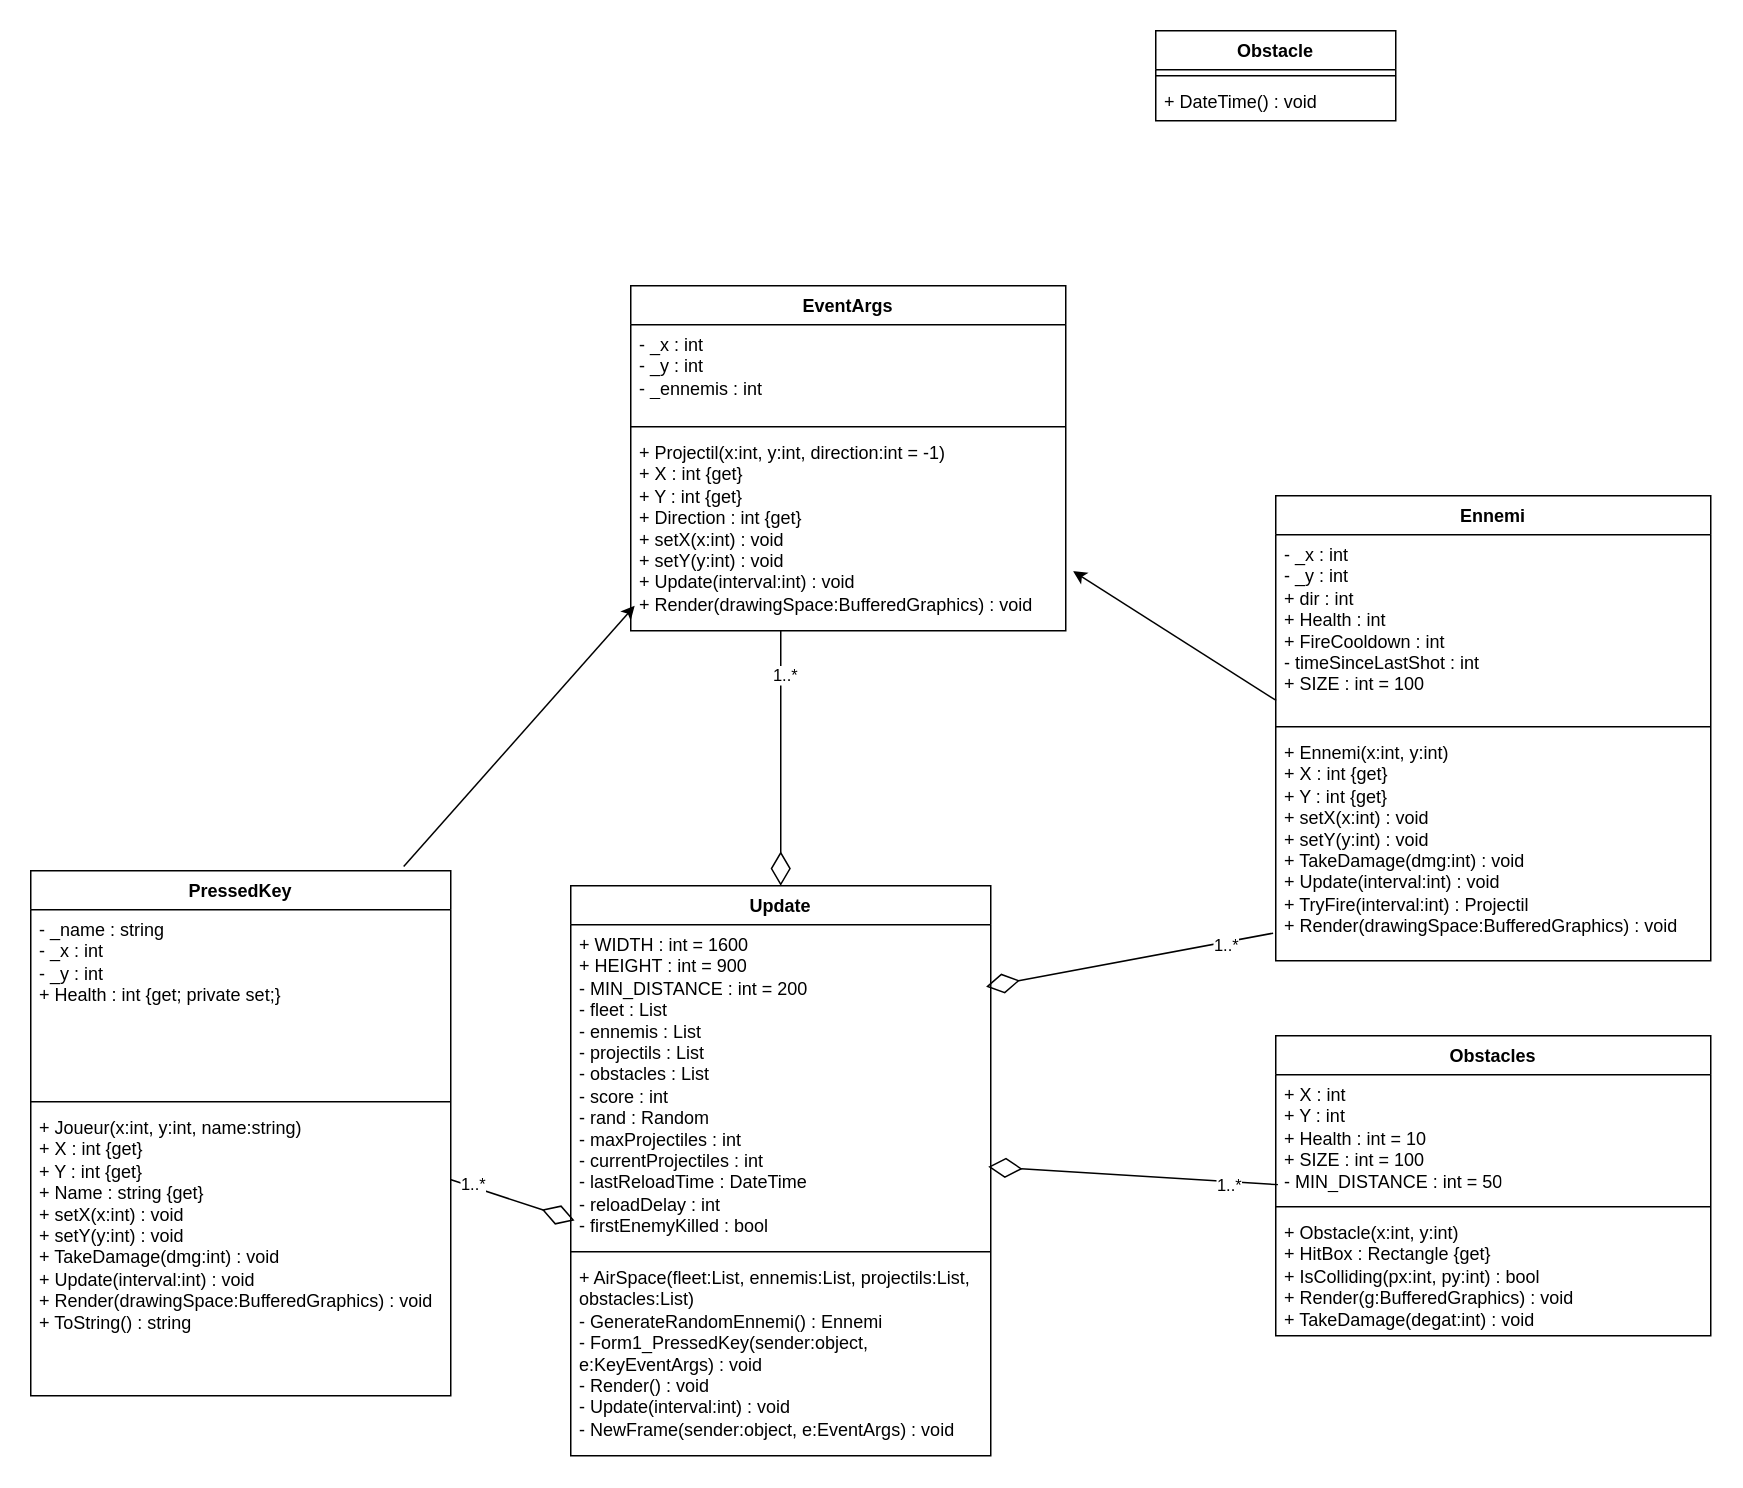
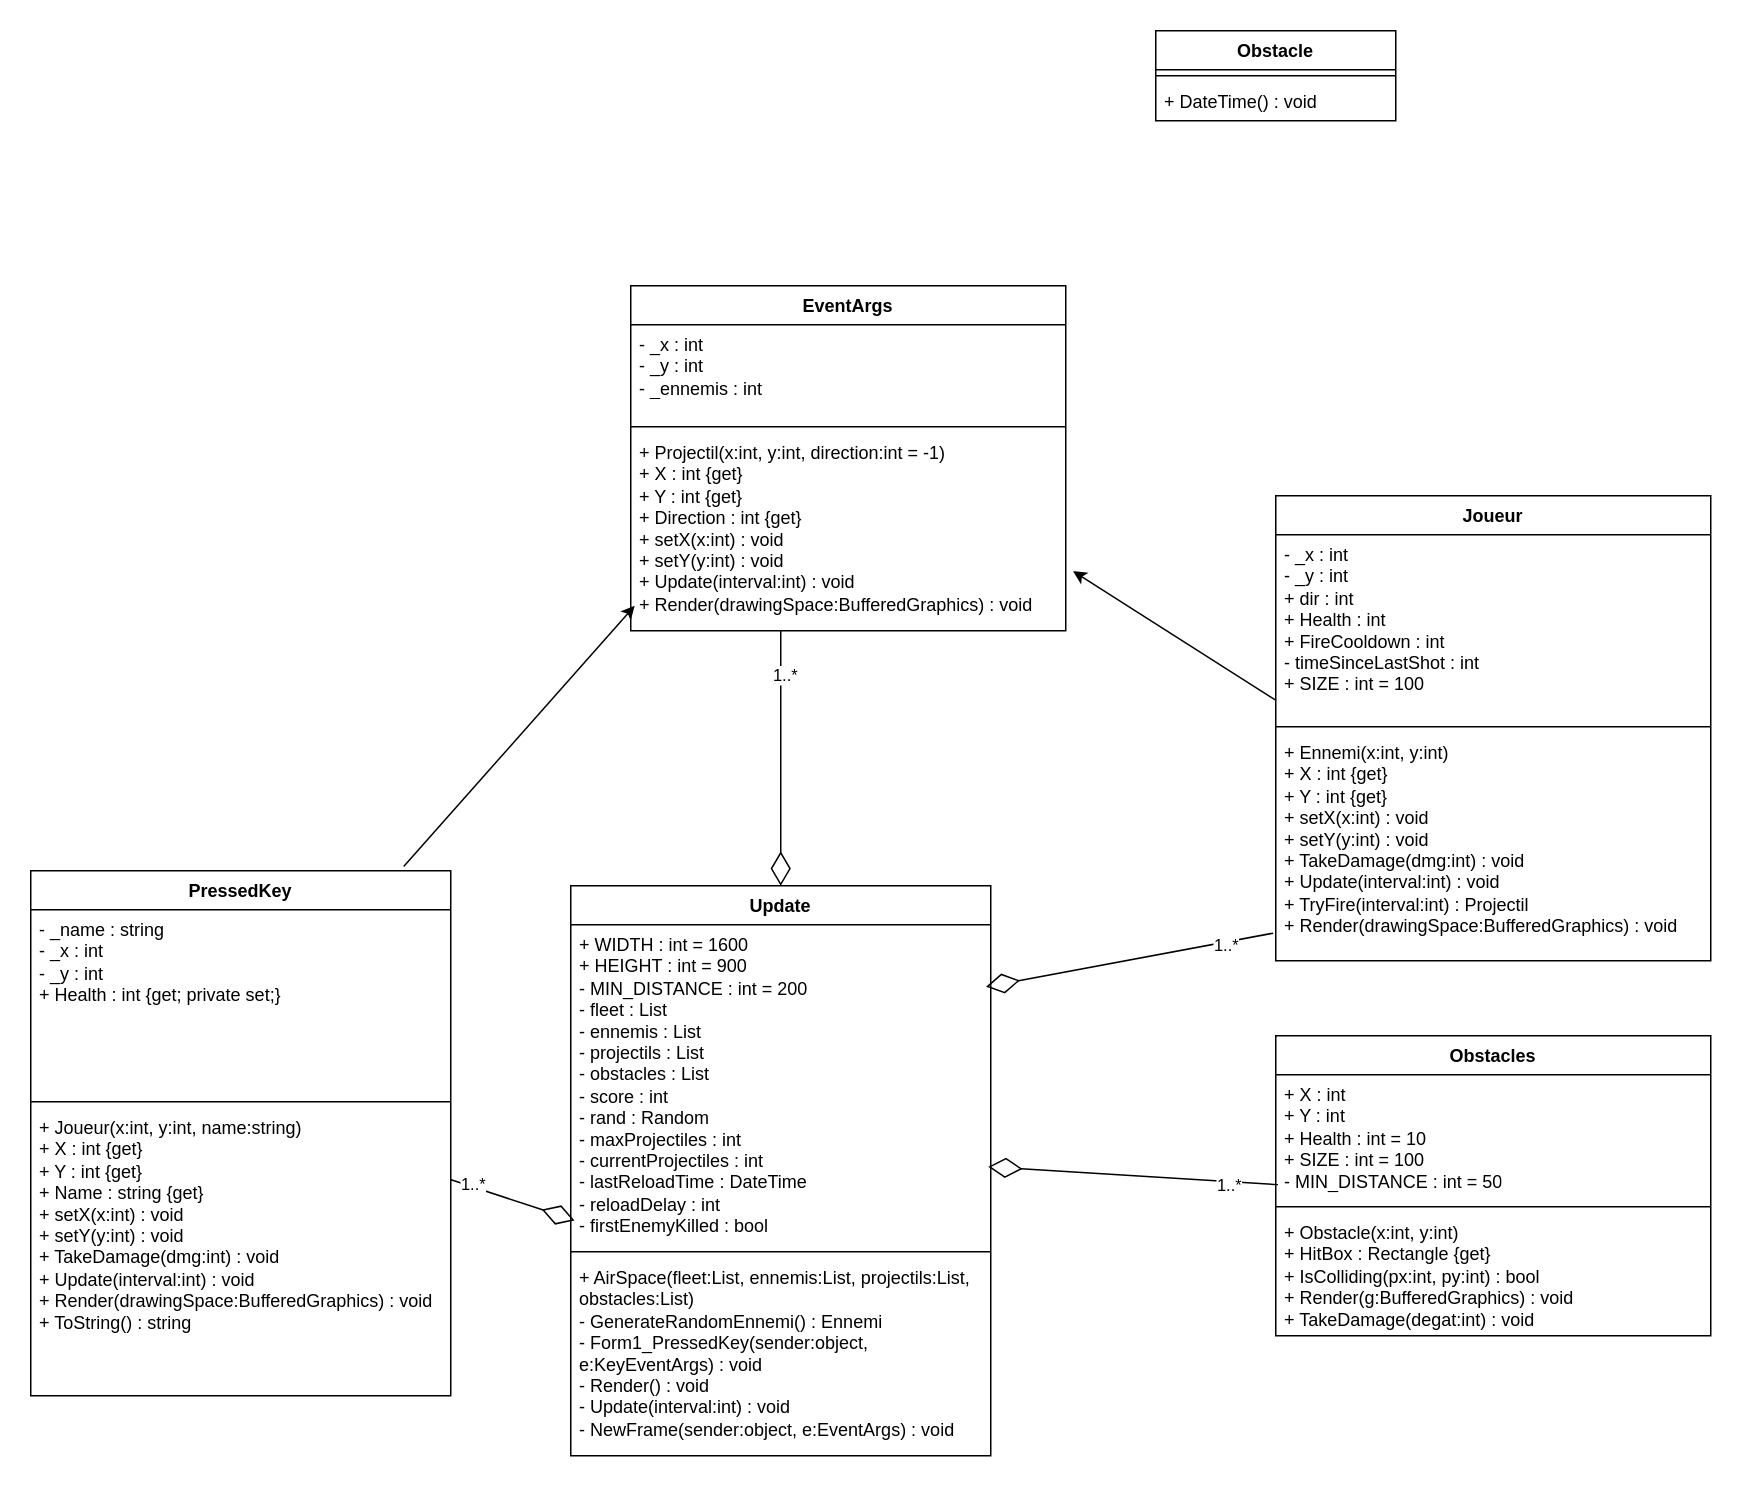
node "Ennemi": label "Ennemi" -> "Joueur"
